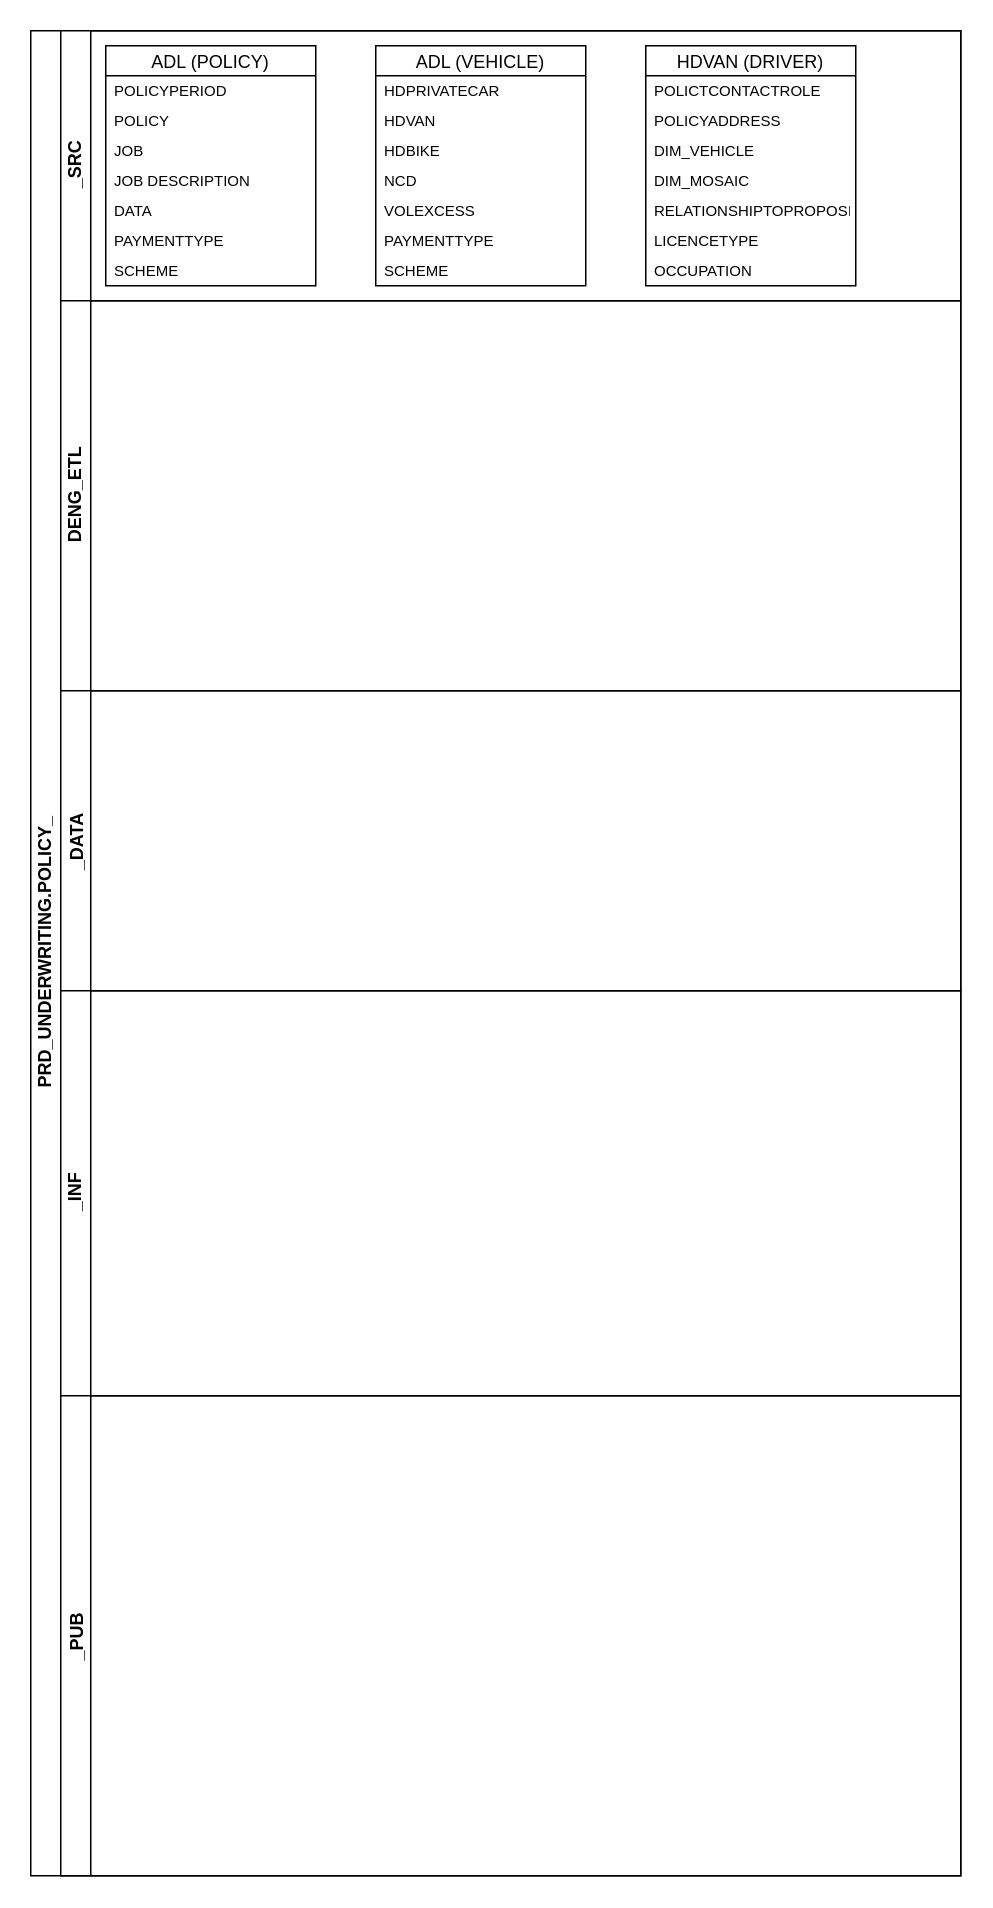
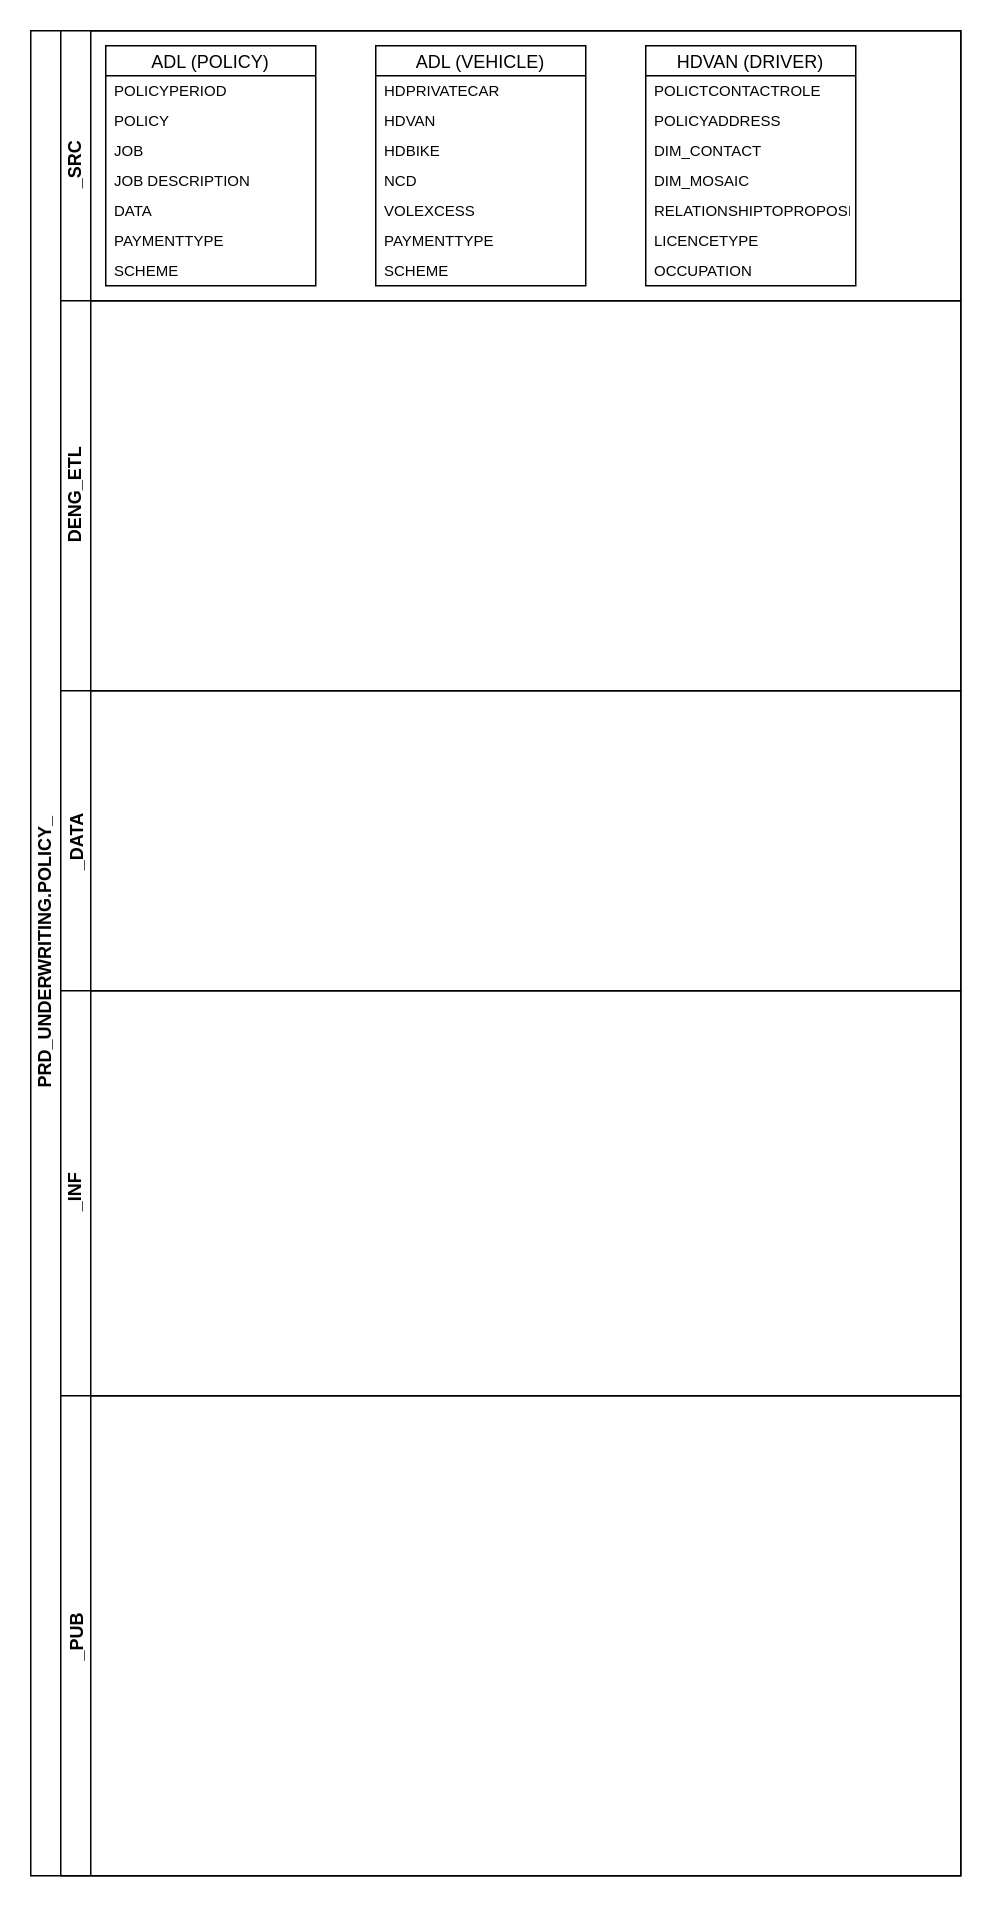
node "DIM_VEHICLE": label "DIM_VEHICLE" -> "DIM_CONTACT"
